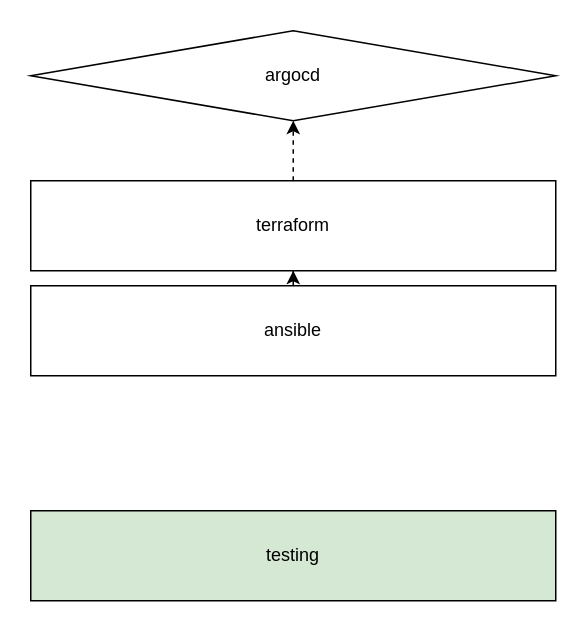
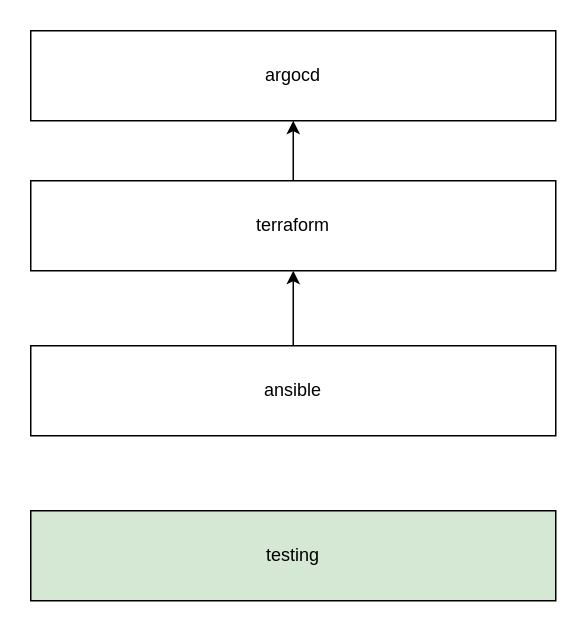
node "argocd": shape diamond -> rectangle
edge "terraform" -> "argocd": style dashed -> solid
node "ansible": moved (293, 331) -> (293, 391)
